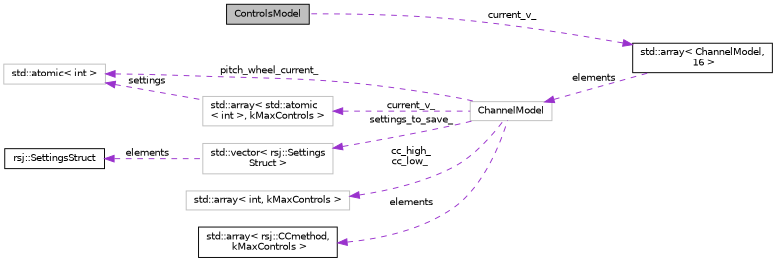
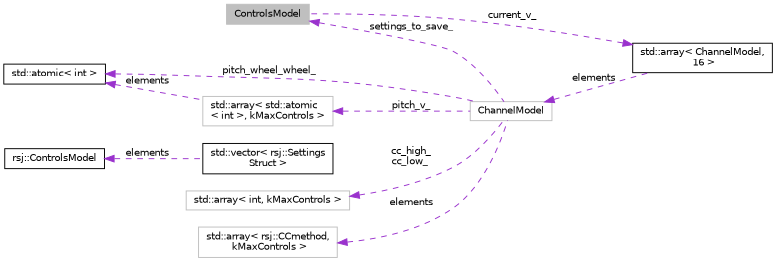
node "ControlsModel": color black -> grey75
edge "ChannelModel" -> "std::atomic< int >": label " pitch_wheel_current_" -> " pitch_wheel_wheel_"
node "std::atomic< int >": color grey75 -> black
edge "std::array< std::atomic < int >, kMaxControls >" -> "std::atomic< int >": label " settings" -> " elements"
edge "ChannelModel" -> "std::array< std::atomic < int >, kMaxControls >": label " current_v_" -> " pitch_v_"
edge "ChannelModel" -> "std::vector< rsj::Settings Struct >": now "ChannelModel" -> "ControlsModel"
node "rsj::SettingsStruct": label "rsj::SettingsStruct" -> "rsj::ControlsModel"
node "std::vector< rsj::Settings Struct >": color grey75 -> black
node "std::array< rsj::CCmethod, kMaxControls >": color black -> grey75
